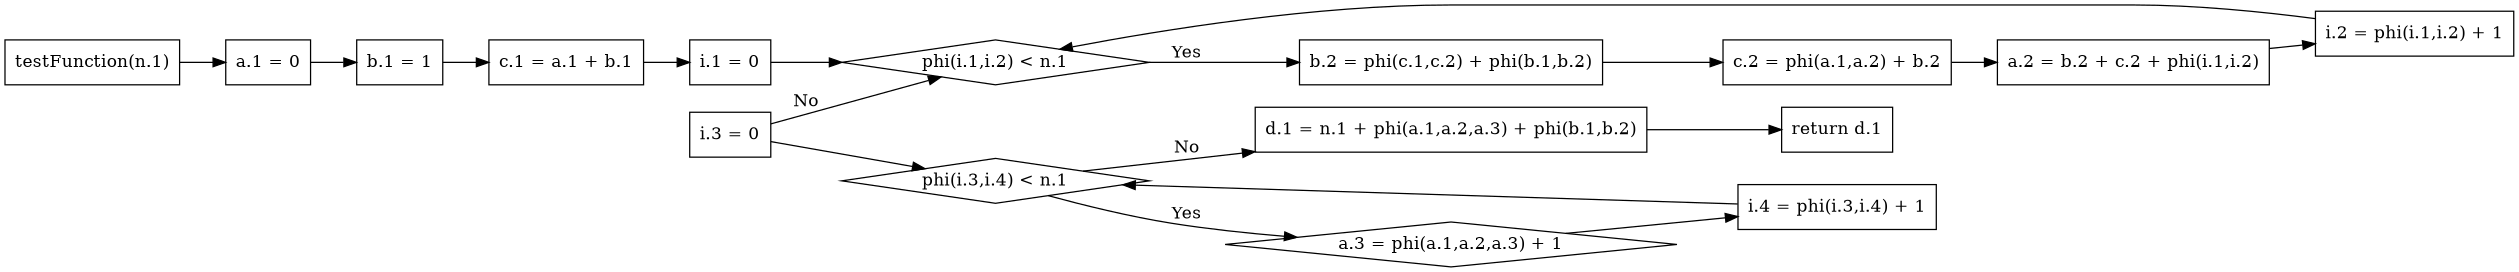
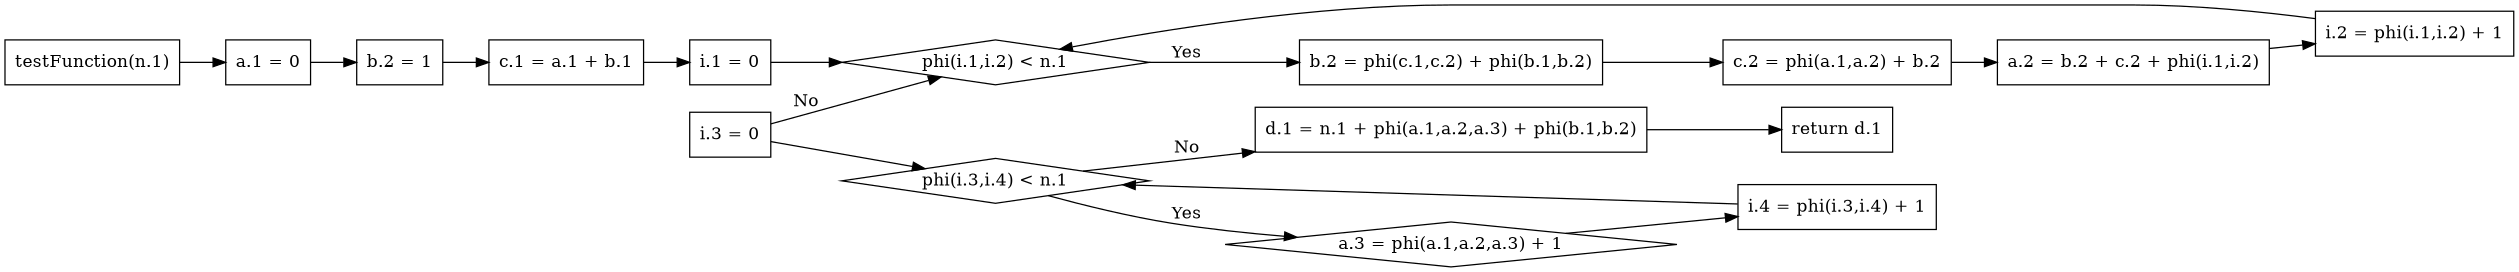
node "b.1 = 1": label "b.1 = 1" -> "b.2 = 1"
